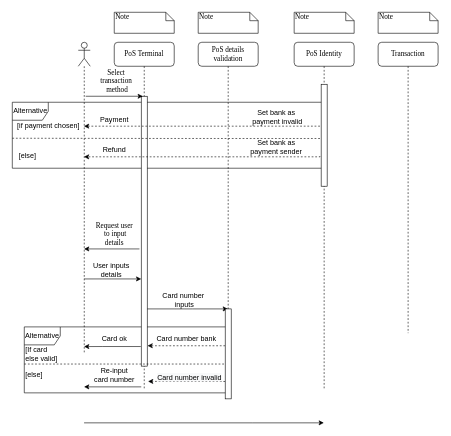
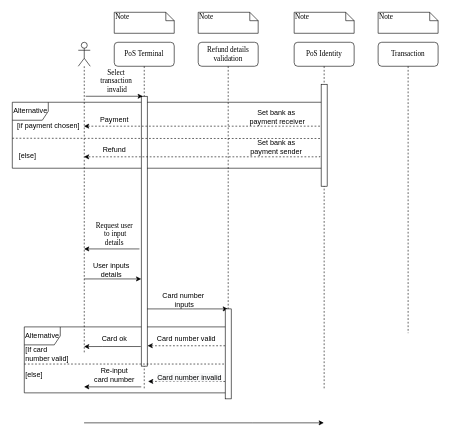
node "PoS details validation": label "PoS details validation" -> "Refund details validation"
node "Selecttransaction method": label "Selecttransaction method" -> "Selecttransaction invalid"
node "Set bank as payment invalid": label "Set bank as payment invalid" -> "Set bank as payment receiver"
node "Card number bank": label "Card number bank" -> "Card number valid"
node "[If card else valid]": label "[If card else valid]" -> "[If card number valid]"
